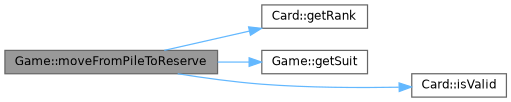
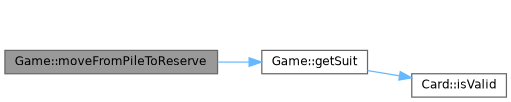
node "Card::getRank": removed
edge "Game::moveFromPileToReserve" -> "Card::isValid": now "Game::getSuit" -> "Card::isValid"
